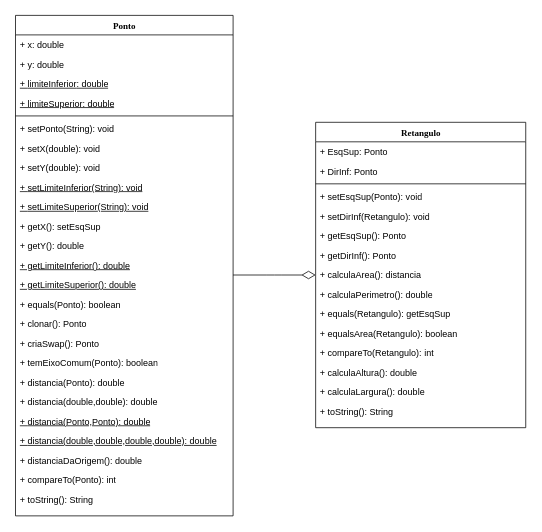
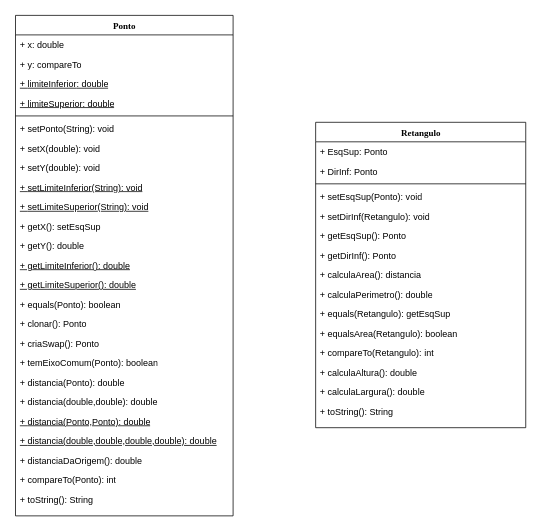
node "+ y: double": label "+ y: double" -> "+ y: compareTo"
edge "Ponto" -> "Retangulo": removed
